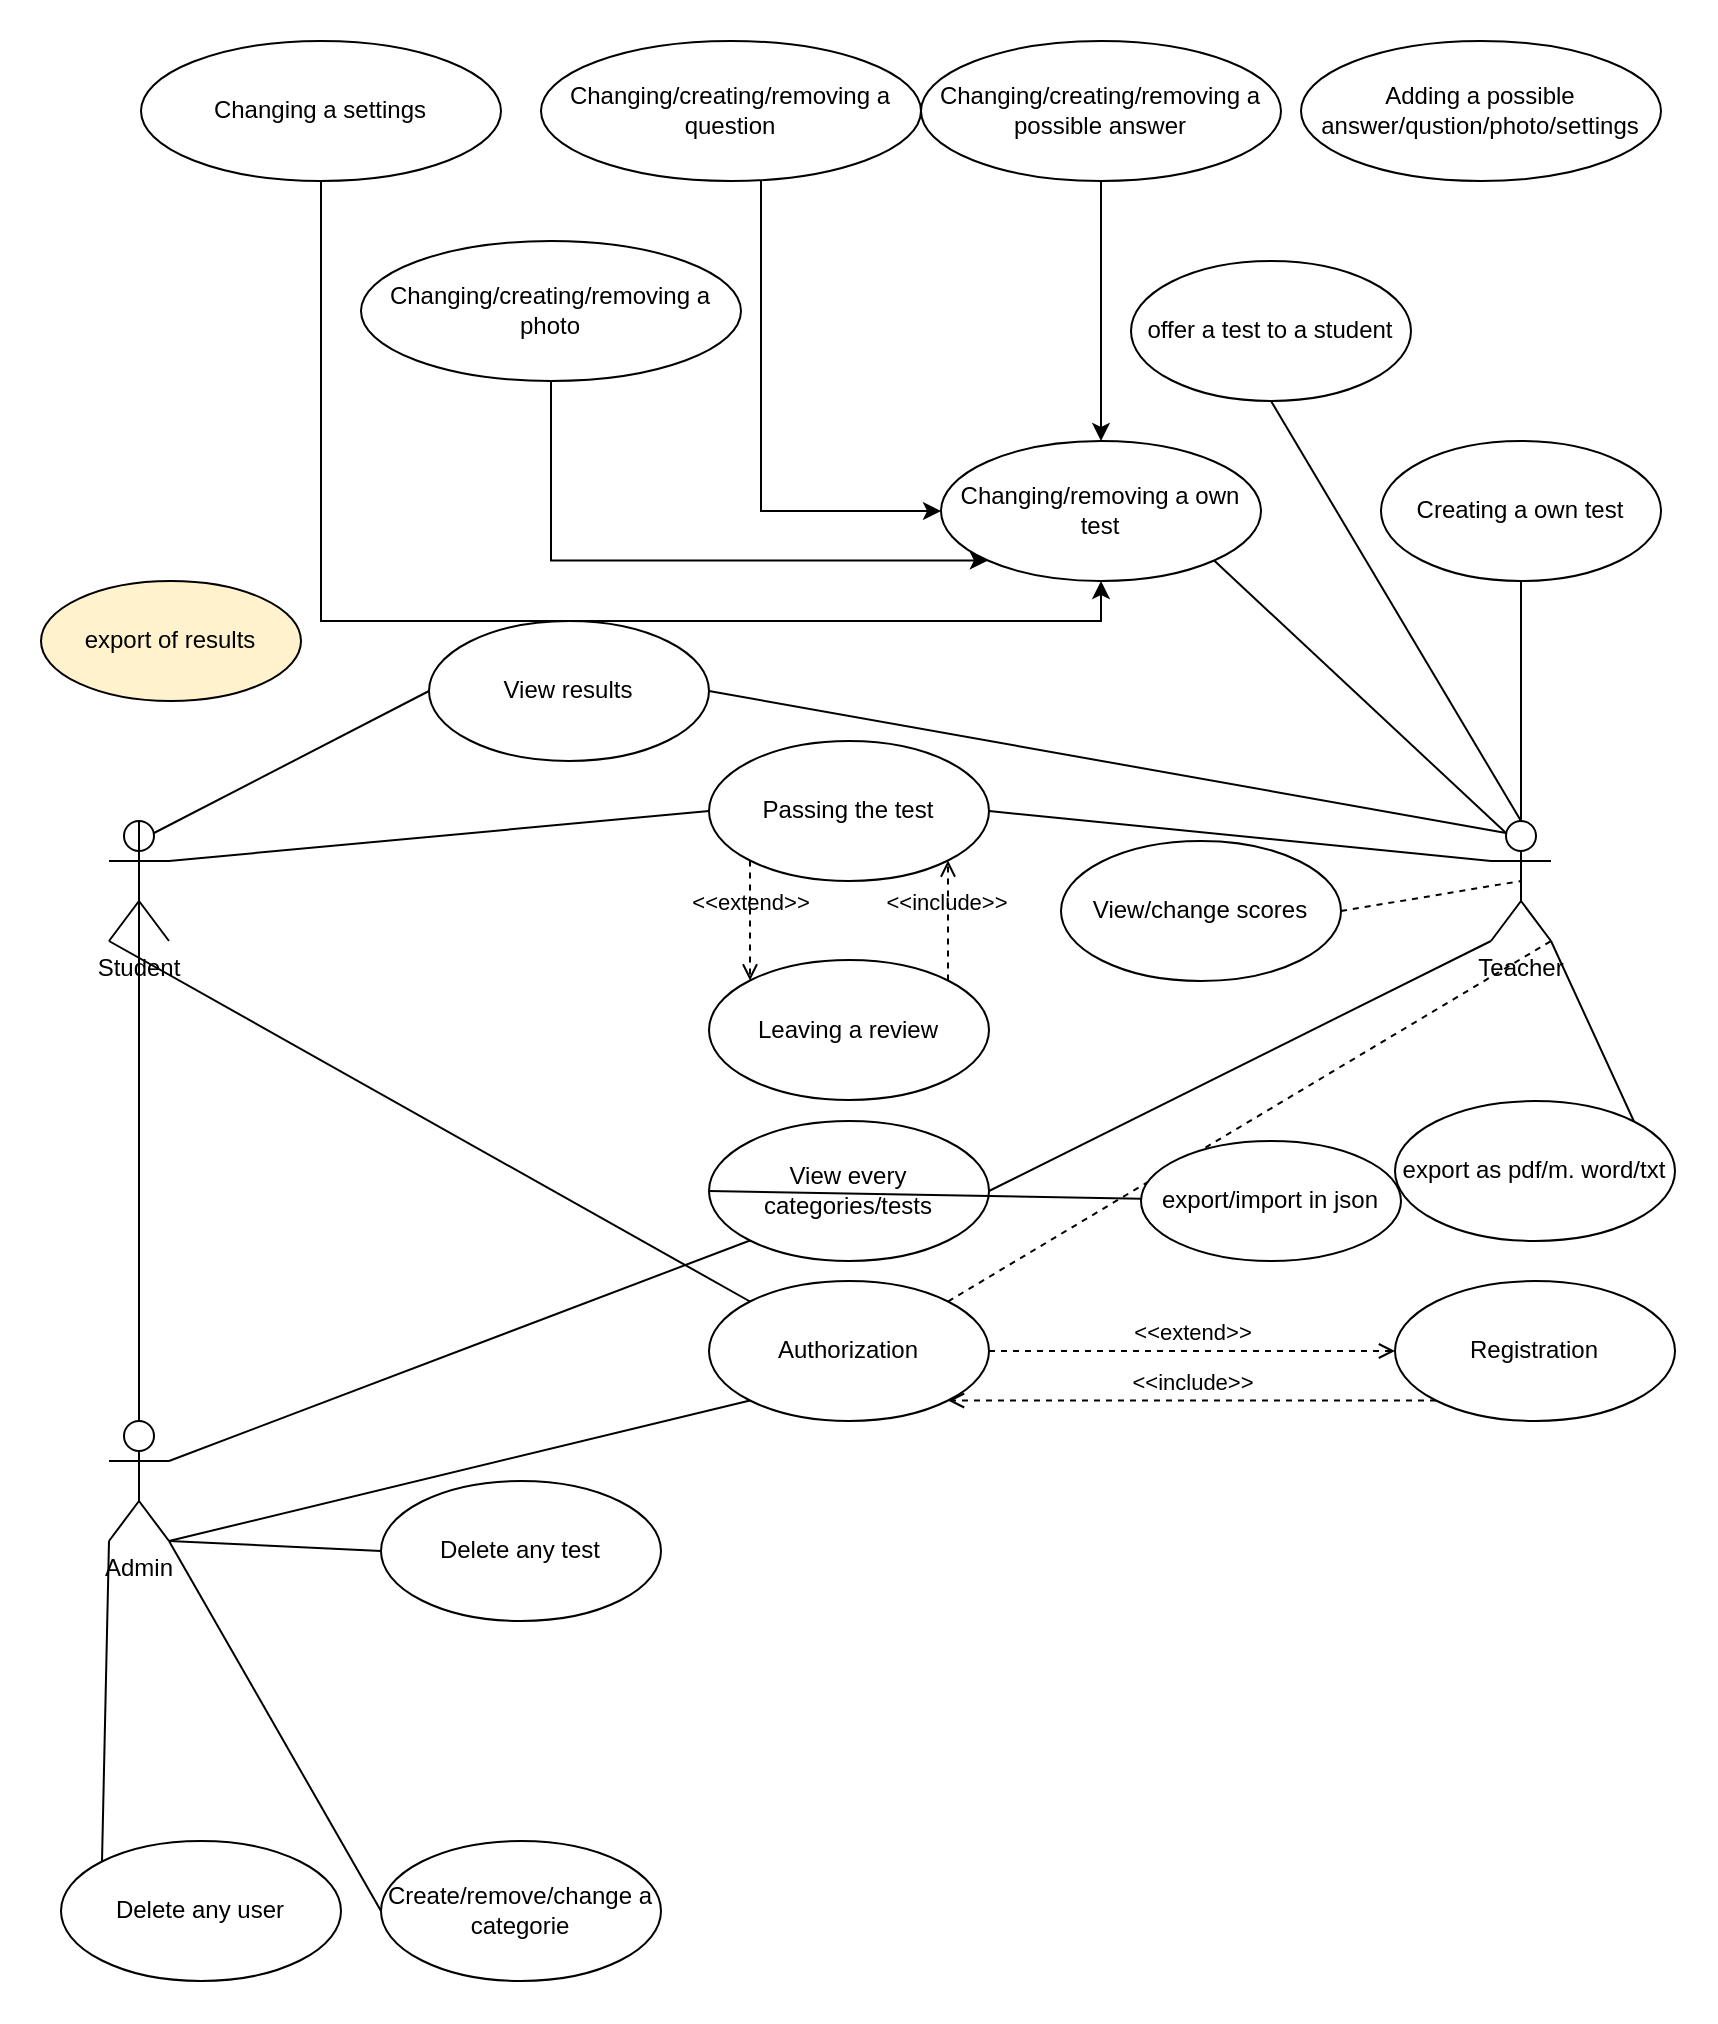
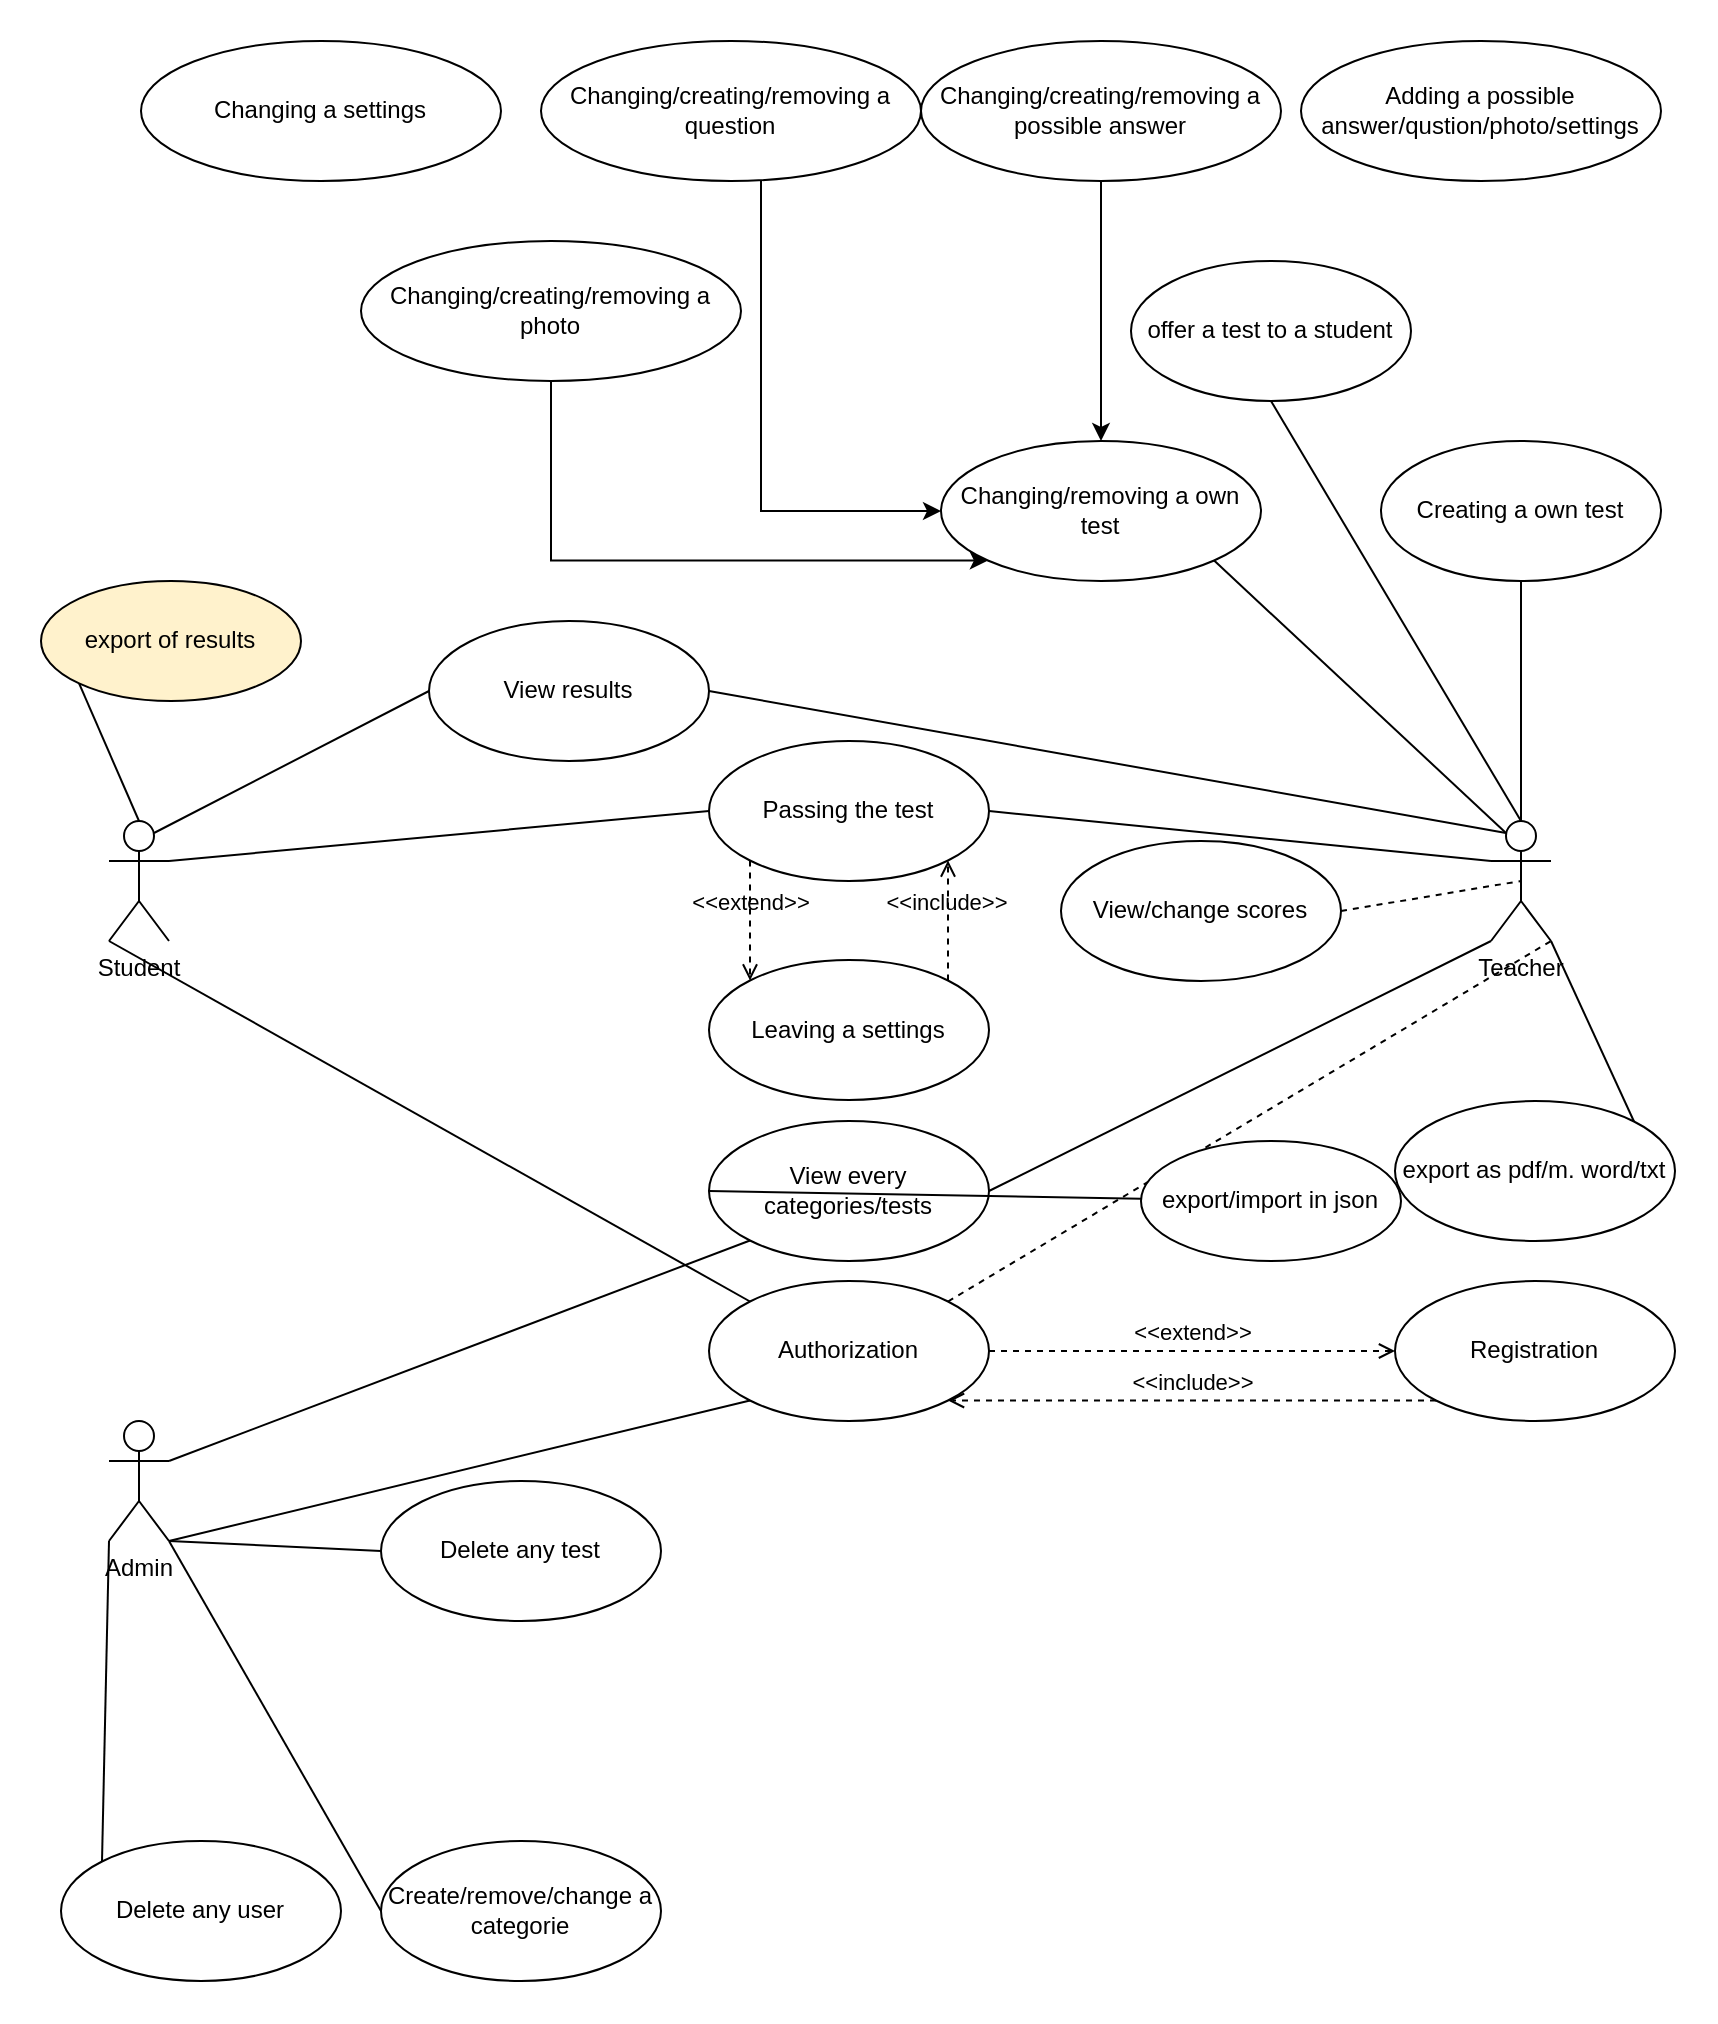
edge "Changing a settings" -> "Changing/removing a own test": removed
node "Leaving a review": label "Leaving a review" -> "Leaving a settings"
edge "Student" -- "Admin": now "Student" -- "export of results"
